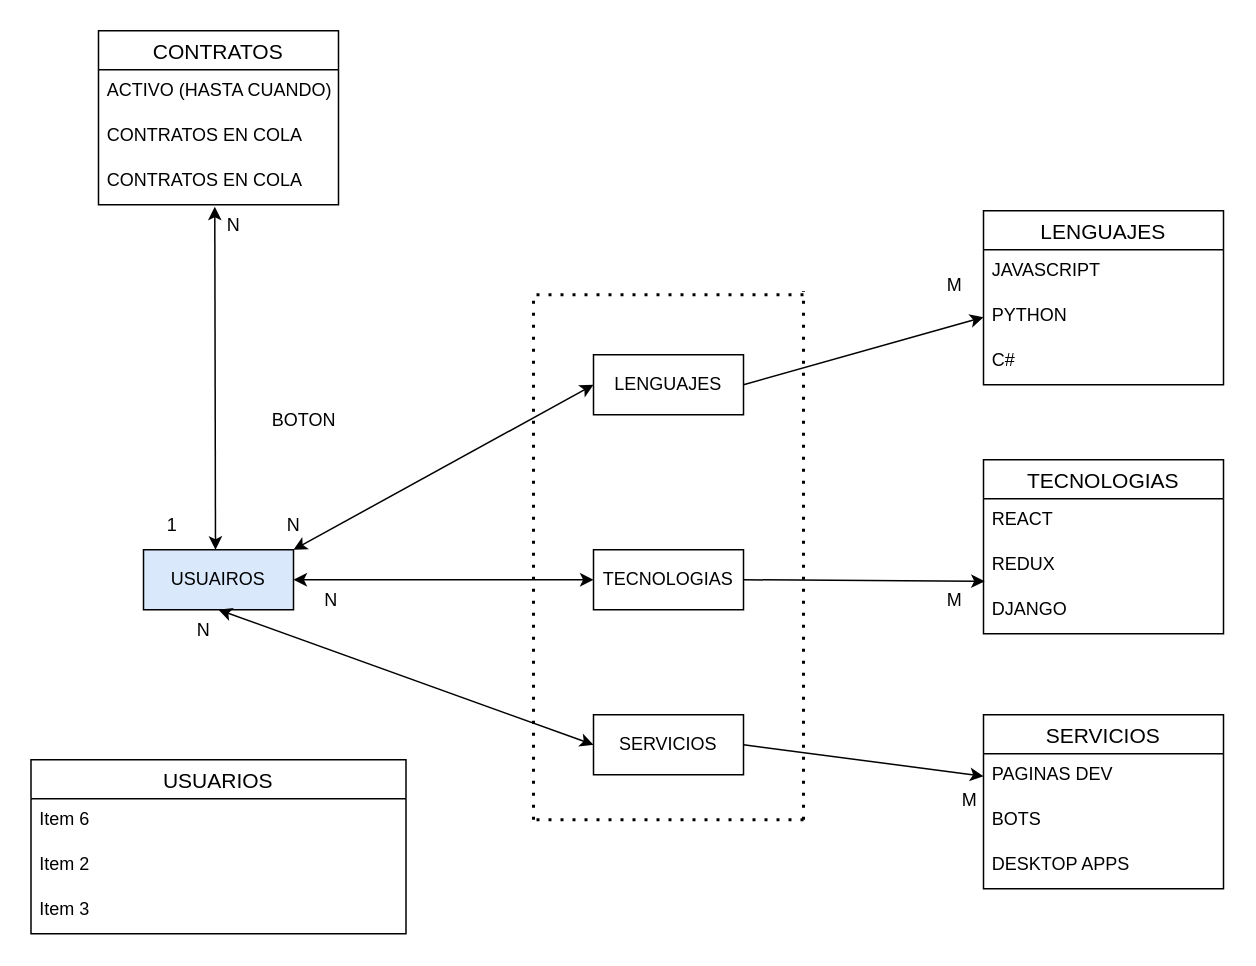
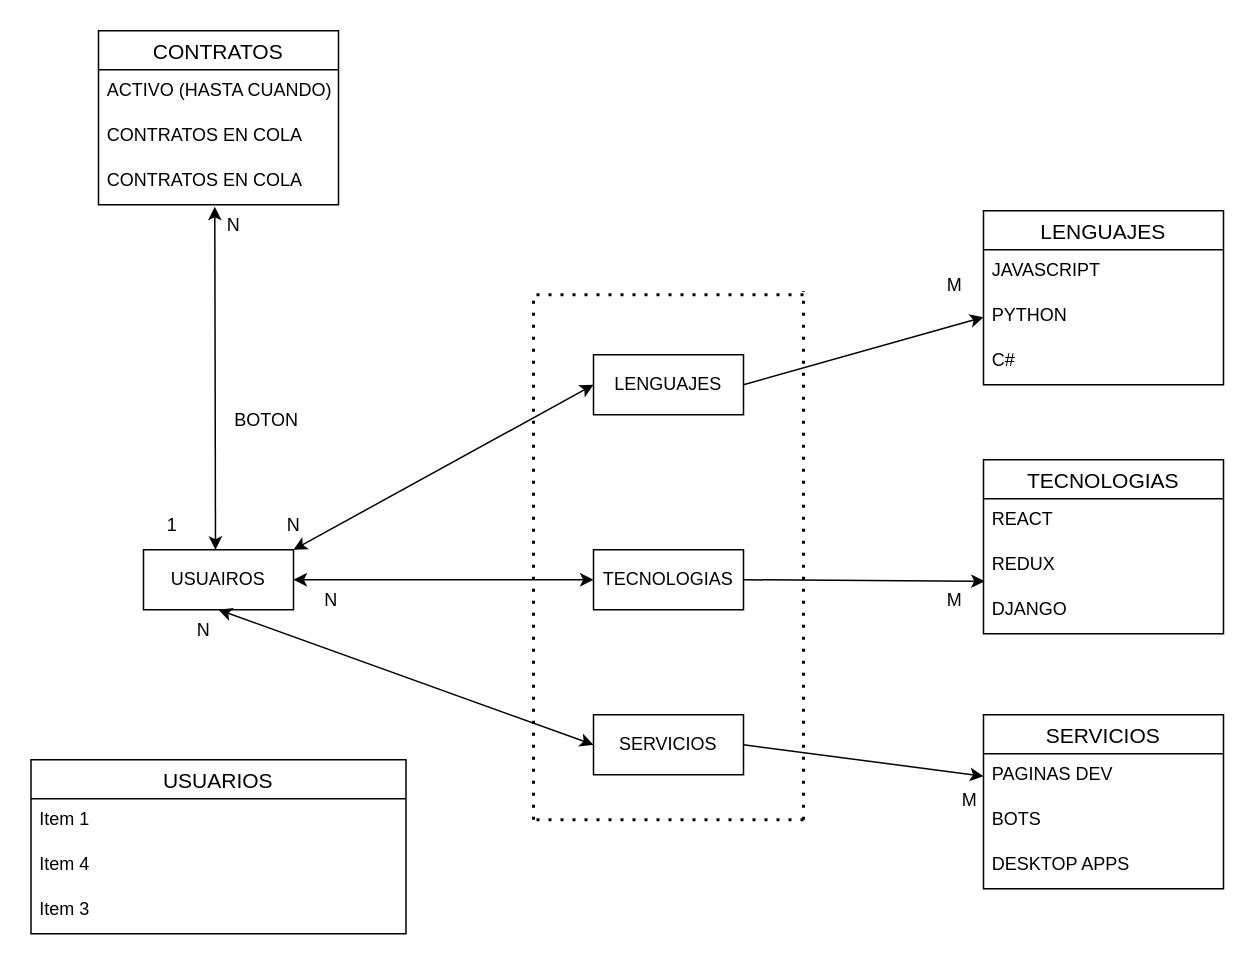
node "BOTON": moved (308, 422) -> (271, 422)
node "USUAIROS": fillcolor #dae8fc -> #ffffff
node "Item 6": label "Item 6" -> "Item 1"
node "Item 2": label "Item 2" -> "Item 4"
